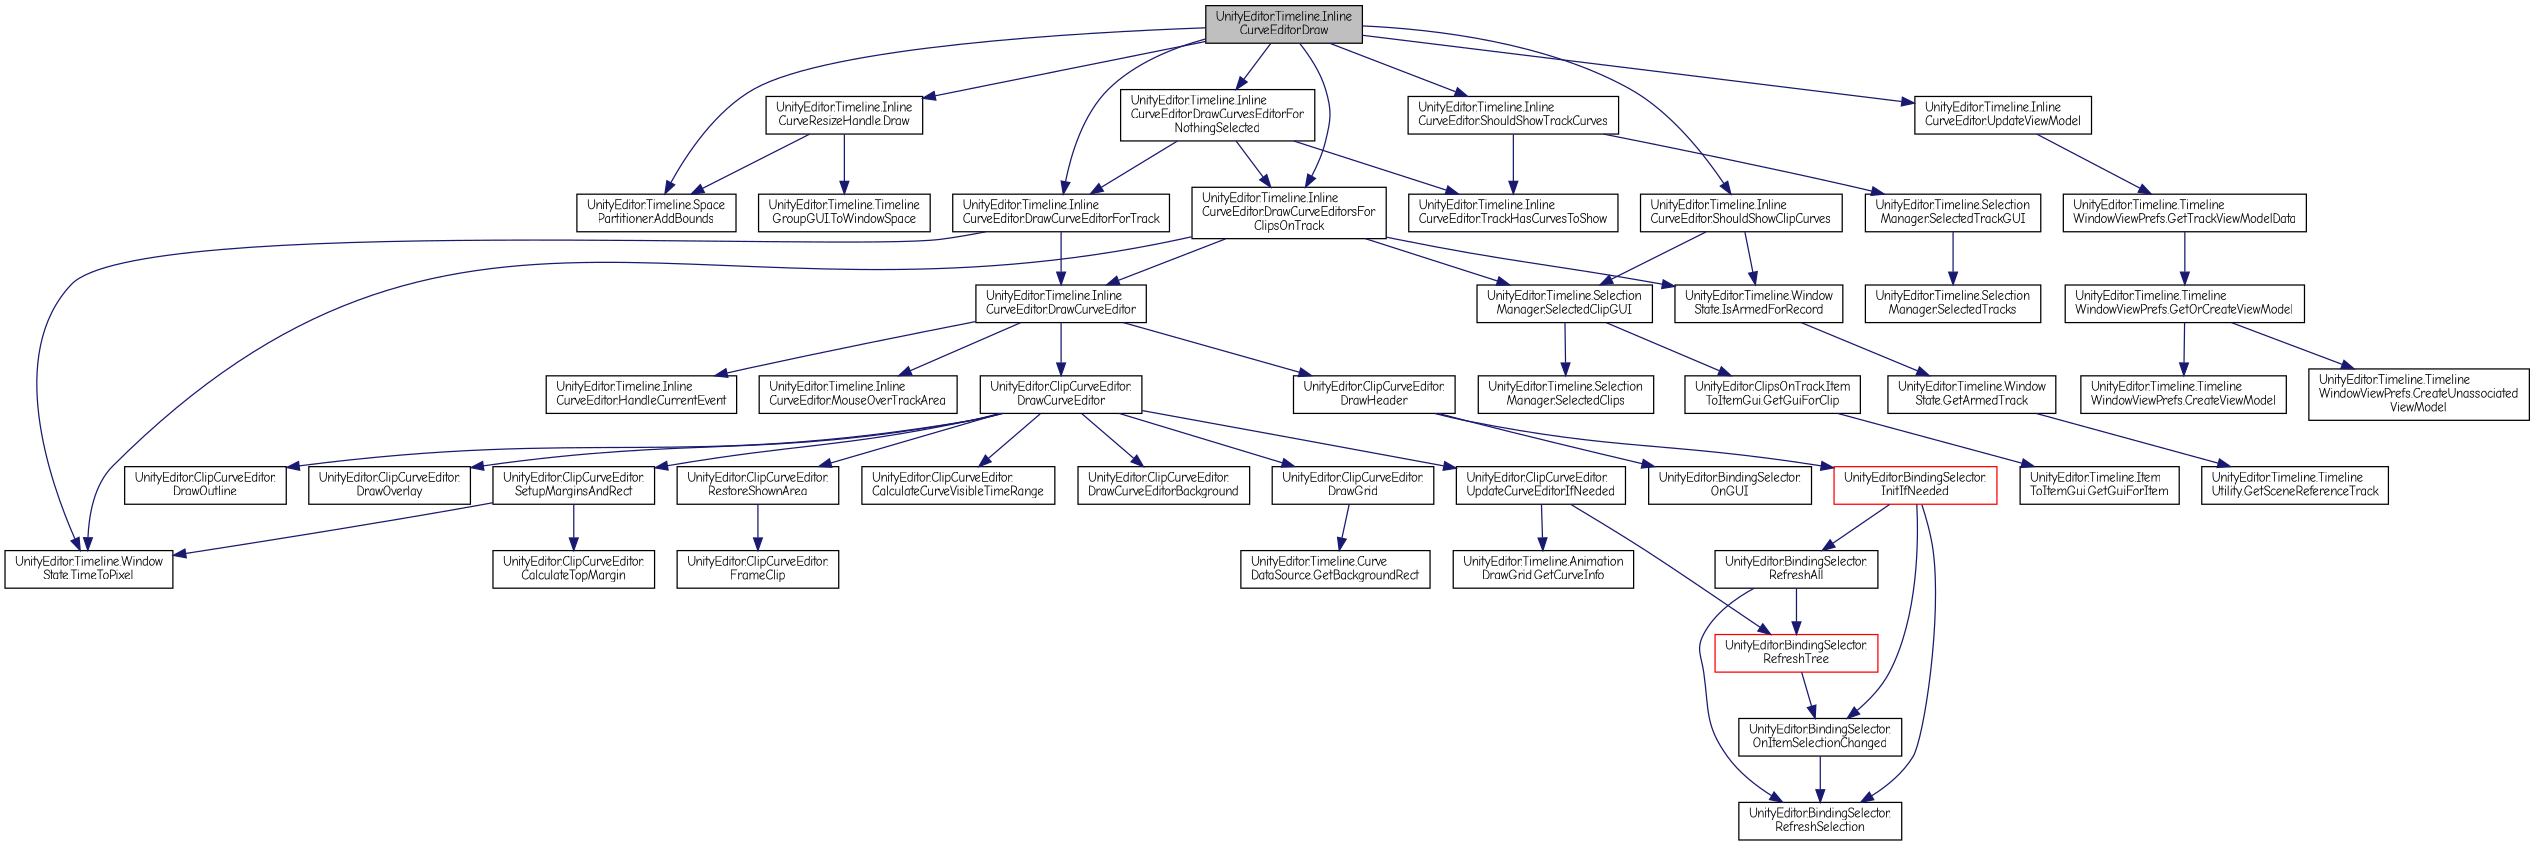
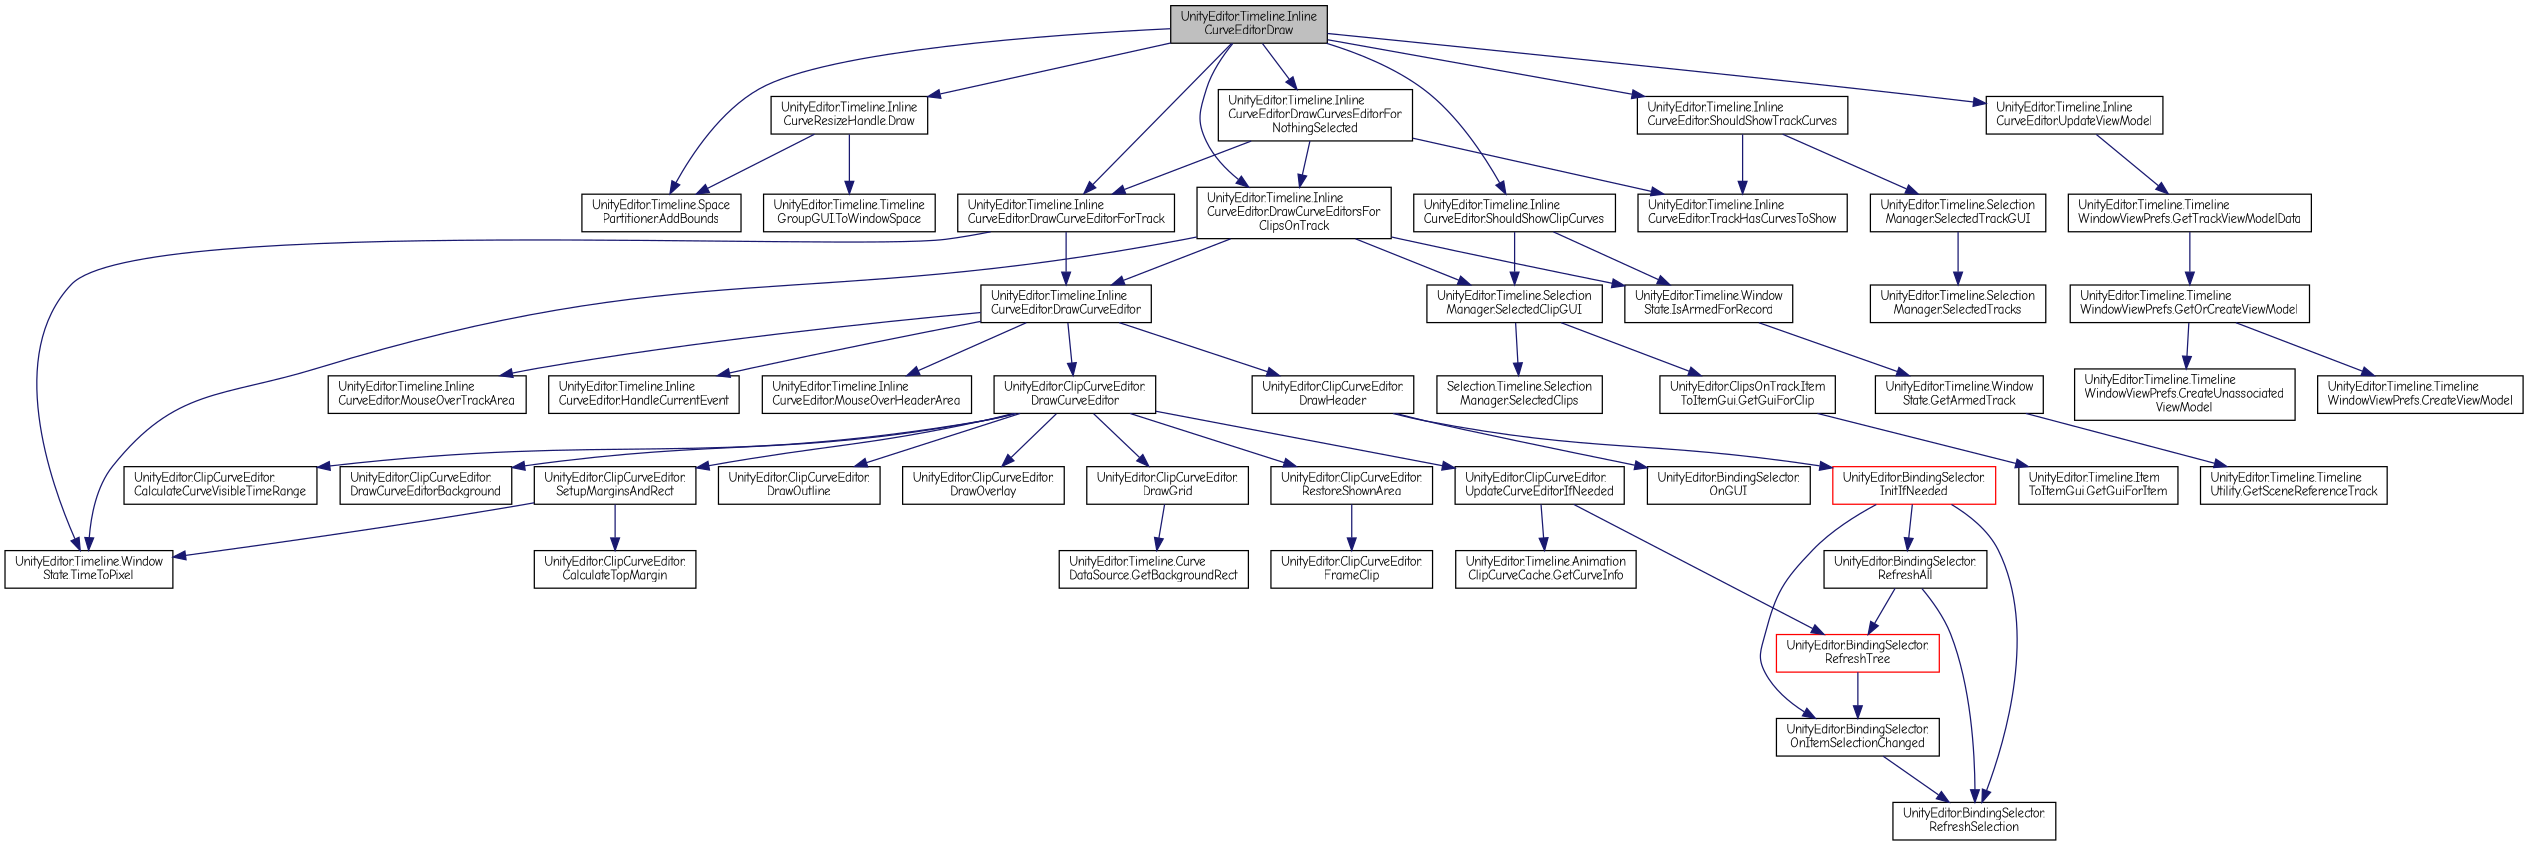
node "UnityEditor.Timeline.Inline CurveEditor.MouseOverHeaderArea": added
node "UnityEditor.Timeline.Selection Manager.SelectedClips": label "UnityEditor.Timeline.Selection Manager.SelectedClips" -> "Selection.Timeline.Selection Manager.SelectedClips"
node "UnityEditor.Timeline.Animation DrawGrid.GetCurveInfo": label "UnityEditor.Timeline.Animation DrawGrid.GetCurveInfo" -> "UnityEditor.Timeline.Animation ClipCurveCache.GetCurveInfo"
